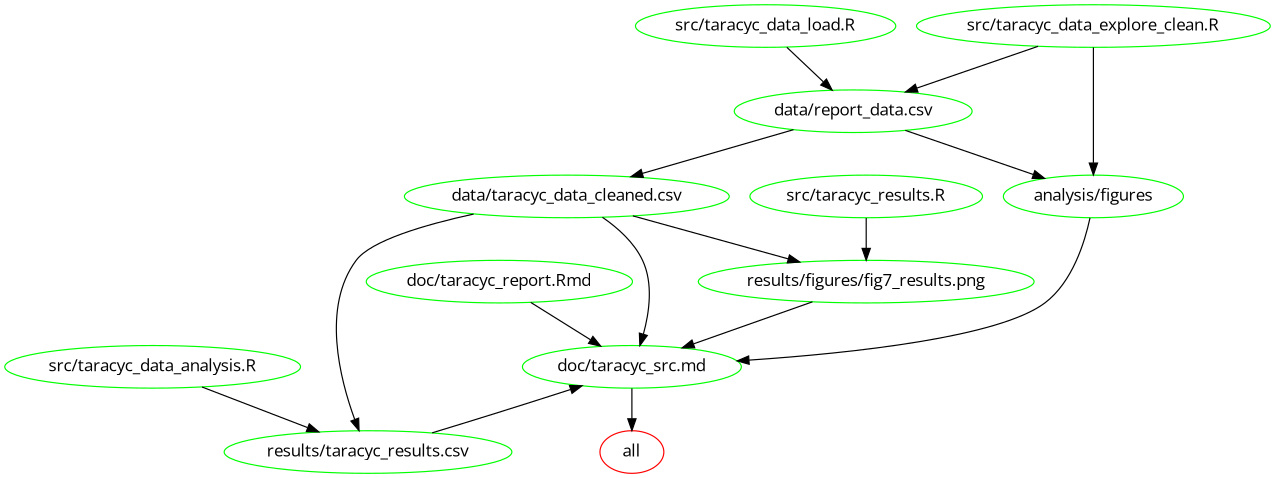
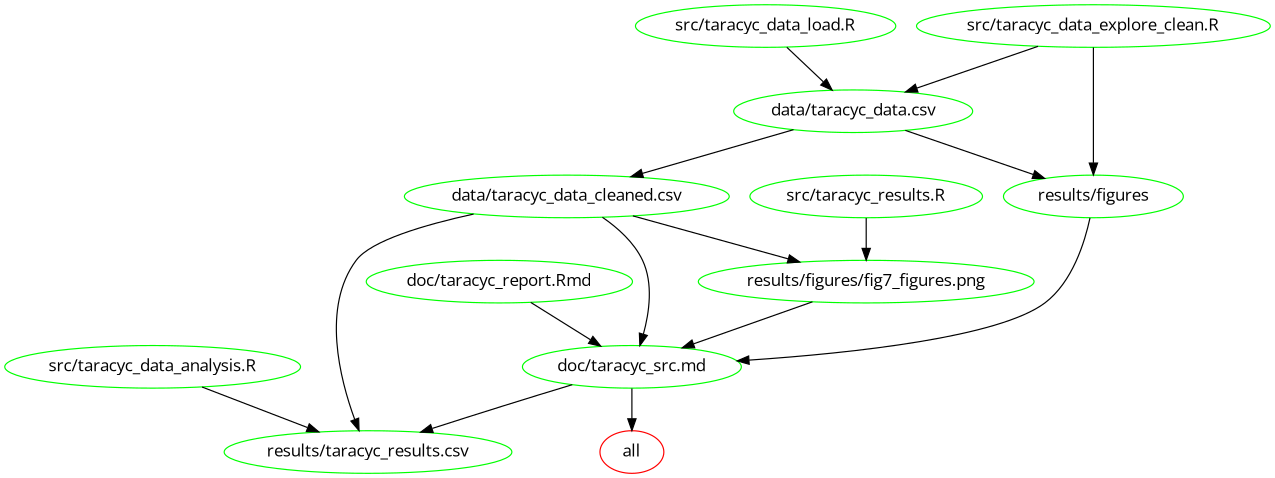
node "data/report_data.csv": label "data/report_data.csv" -> "data/taracyc_data.csv"
node "analysis/figures": label "analysis/figures" -> "results/figures"
node "results/figures/fig7_results.png": label "results/figures/fig7_results.png" -> "results/figures/fig7_figures.png"
edge "results/taracyc_results.csv" -> "doc/taracyc_src.md": reversed
